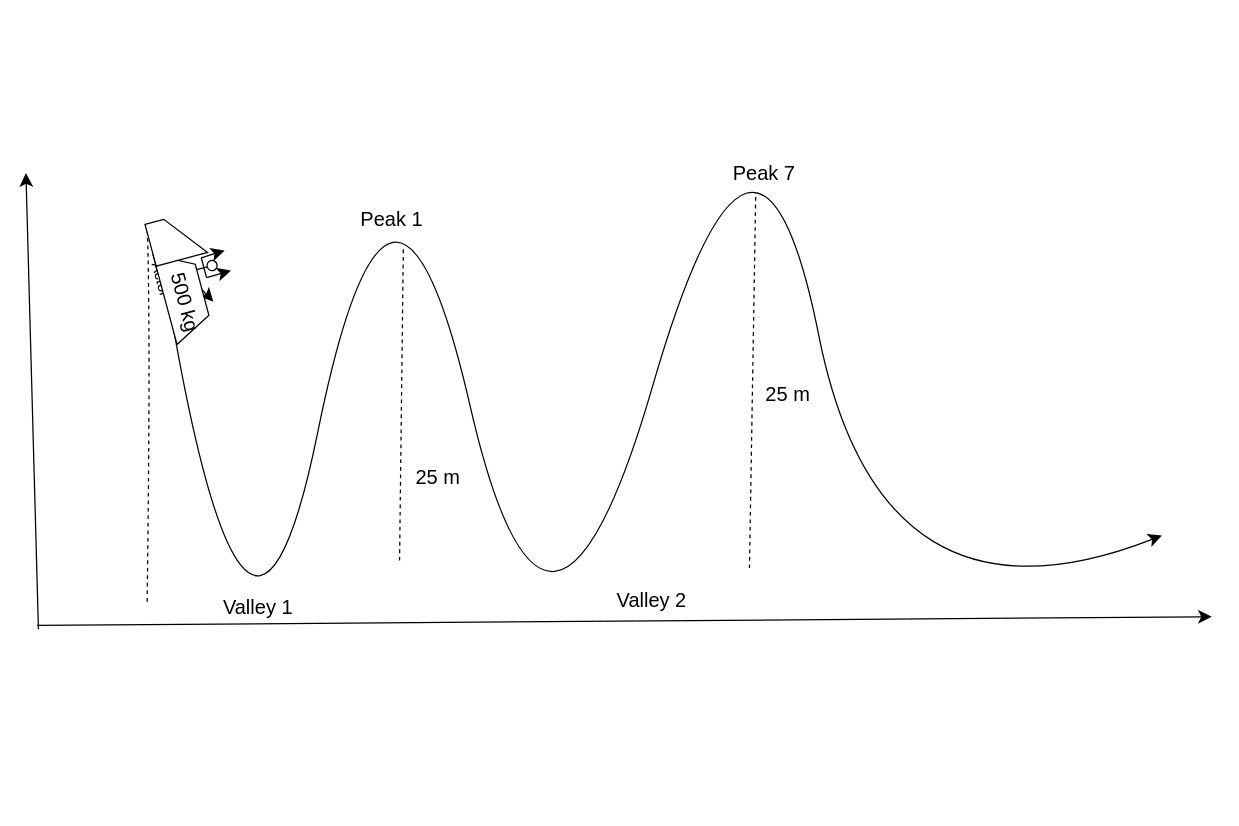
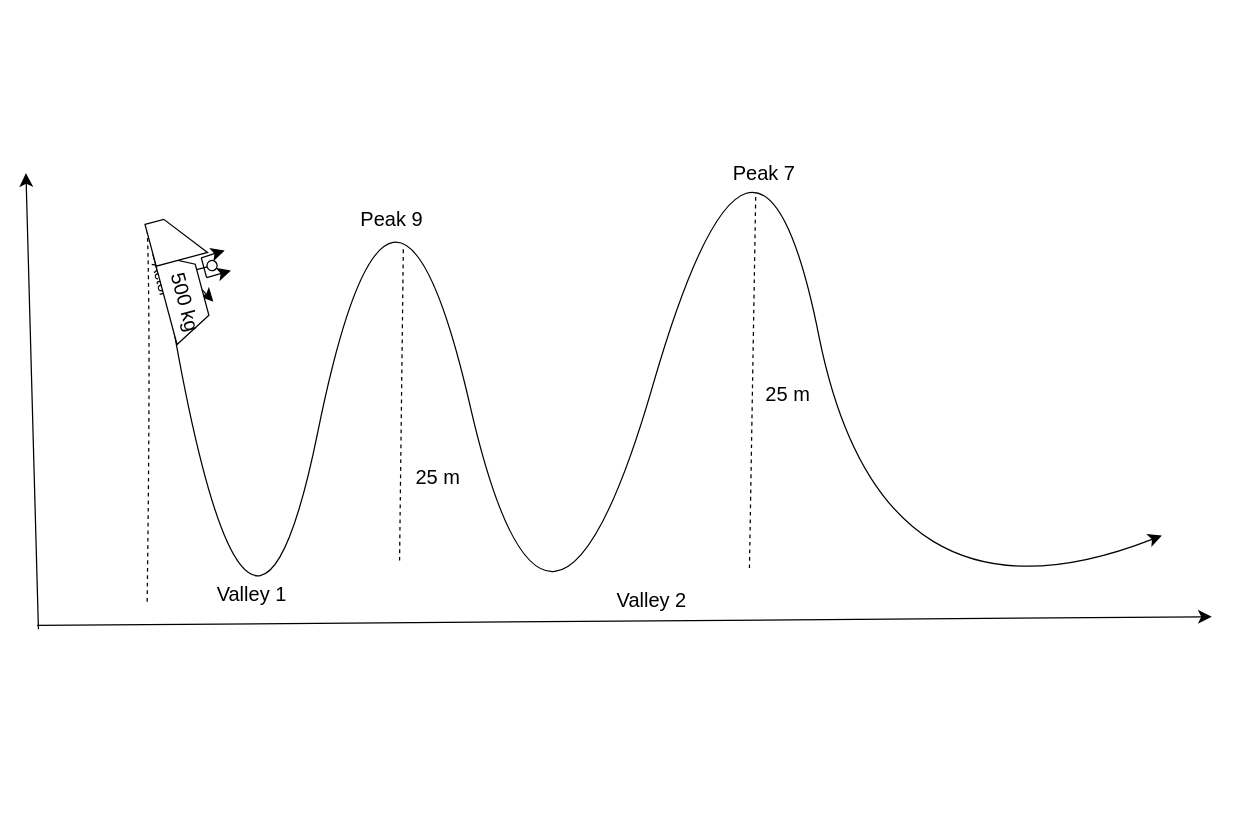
node "Peak 1": label "Peak 1" -> "Peak 9"
node "Valley 1": moved (258, 607) -> (252, 594)
